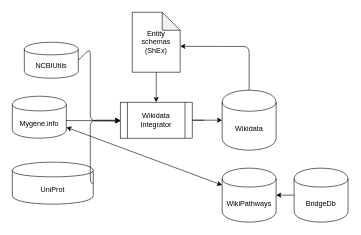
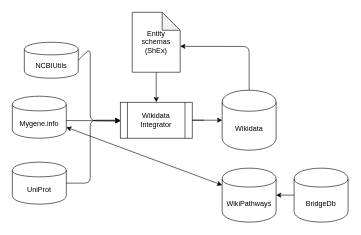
node "UniProt": size 81x42 -> 54x42
